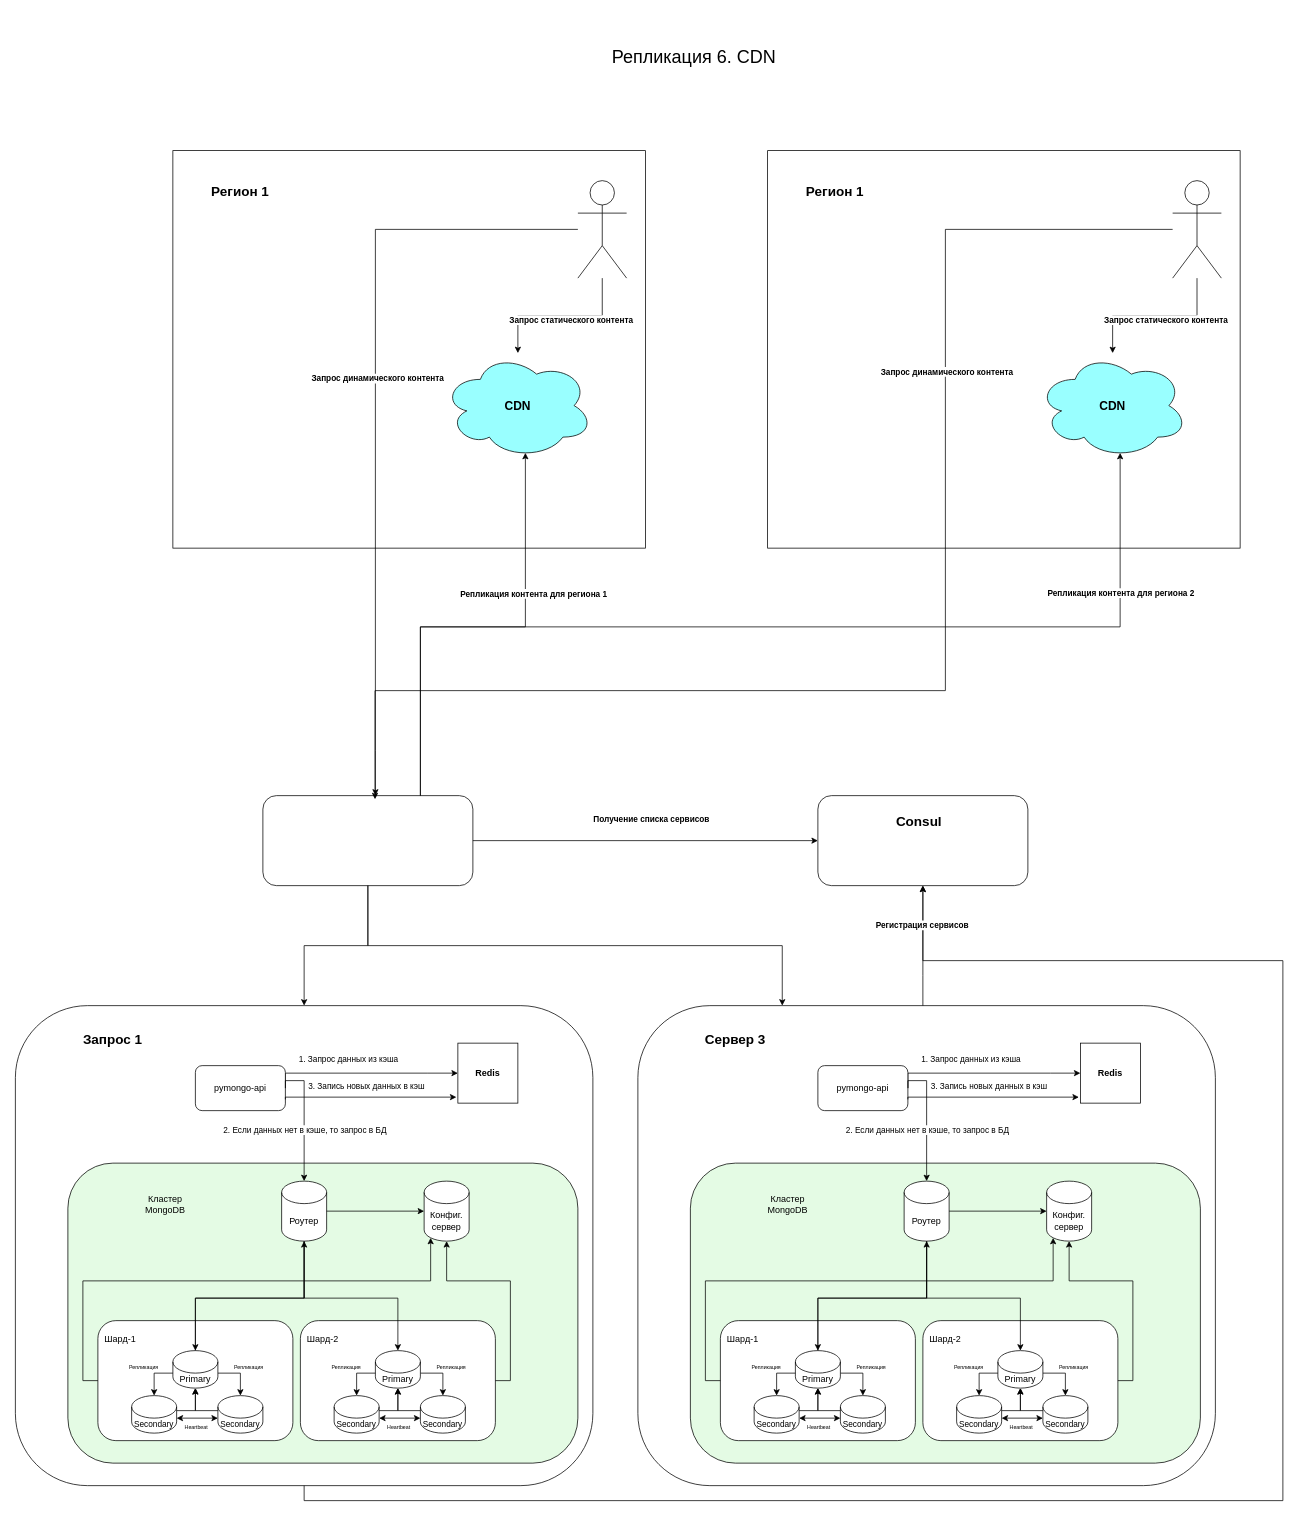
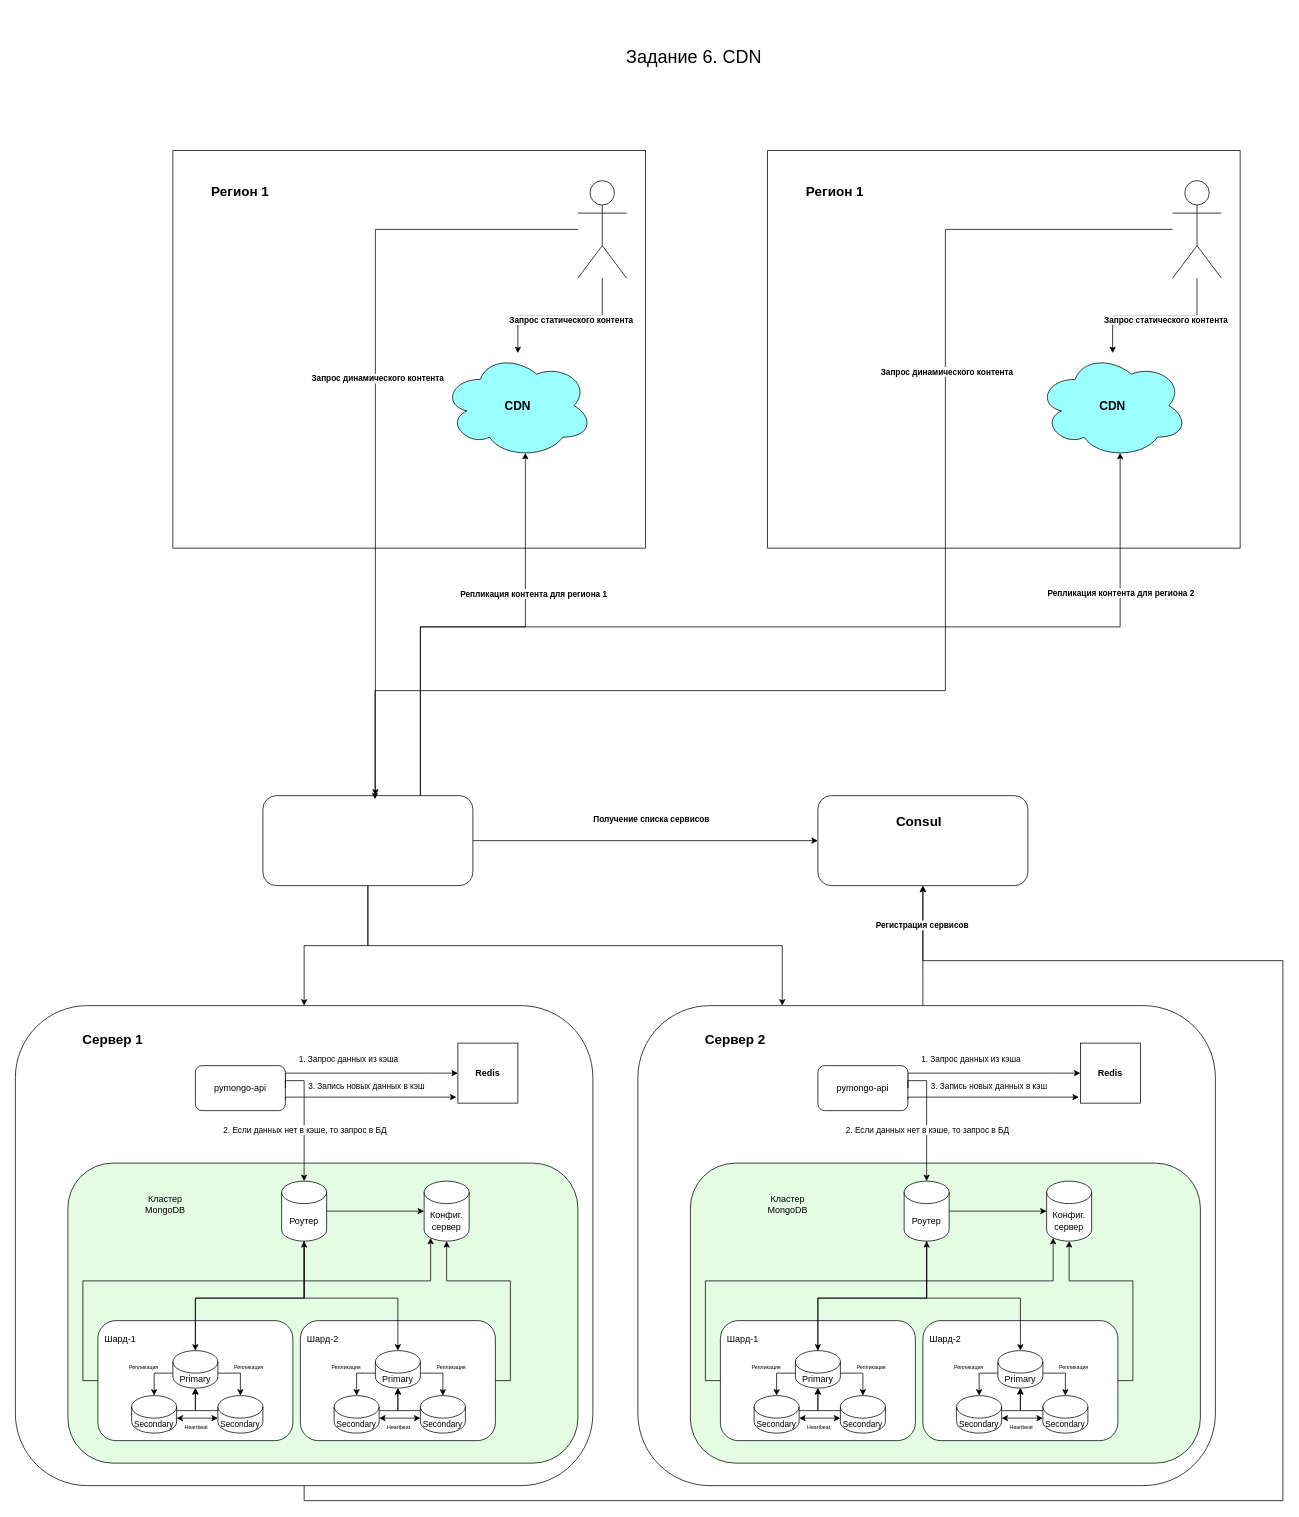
node "Репликация 6. CDN": label "Репликация 6. CDN" -> "Задание 6. CDN"
node "Запрос 1": label "Запрос 1" -> "Сервер 1"
node "Сервер 3": label "Сервер 3" -> "Сервер 2"
